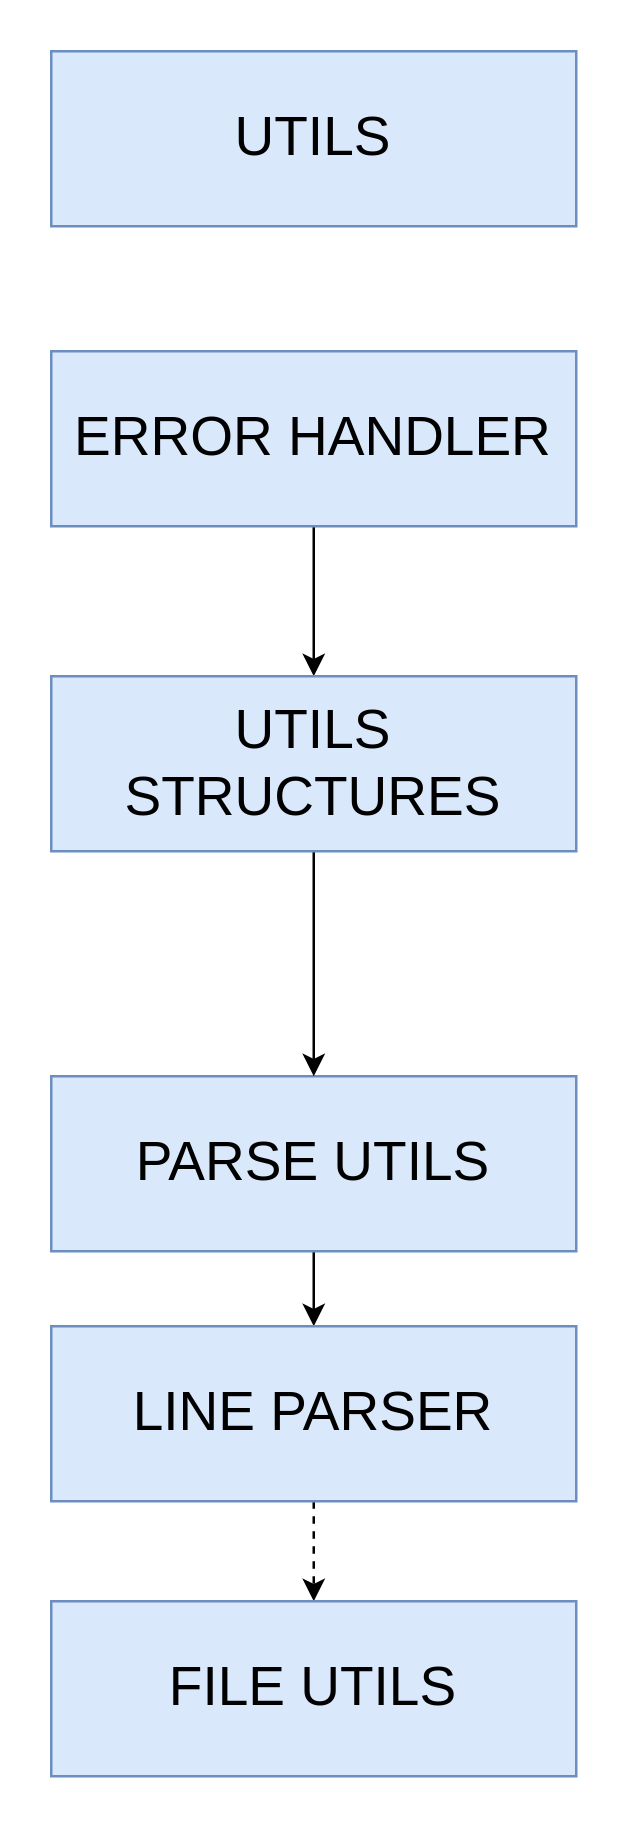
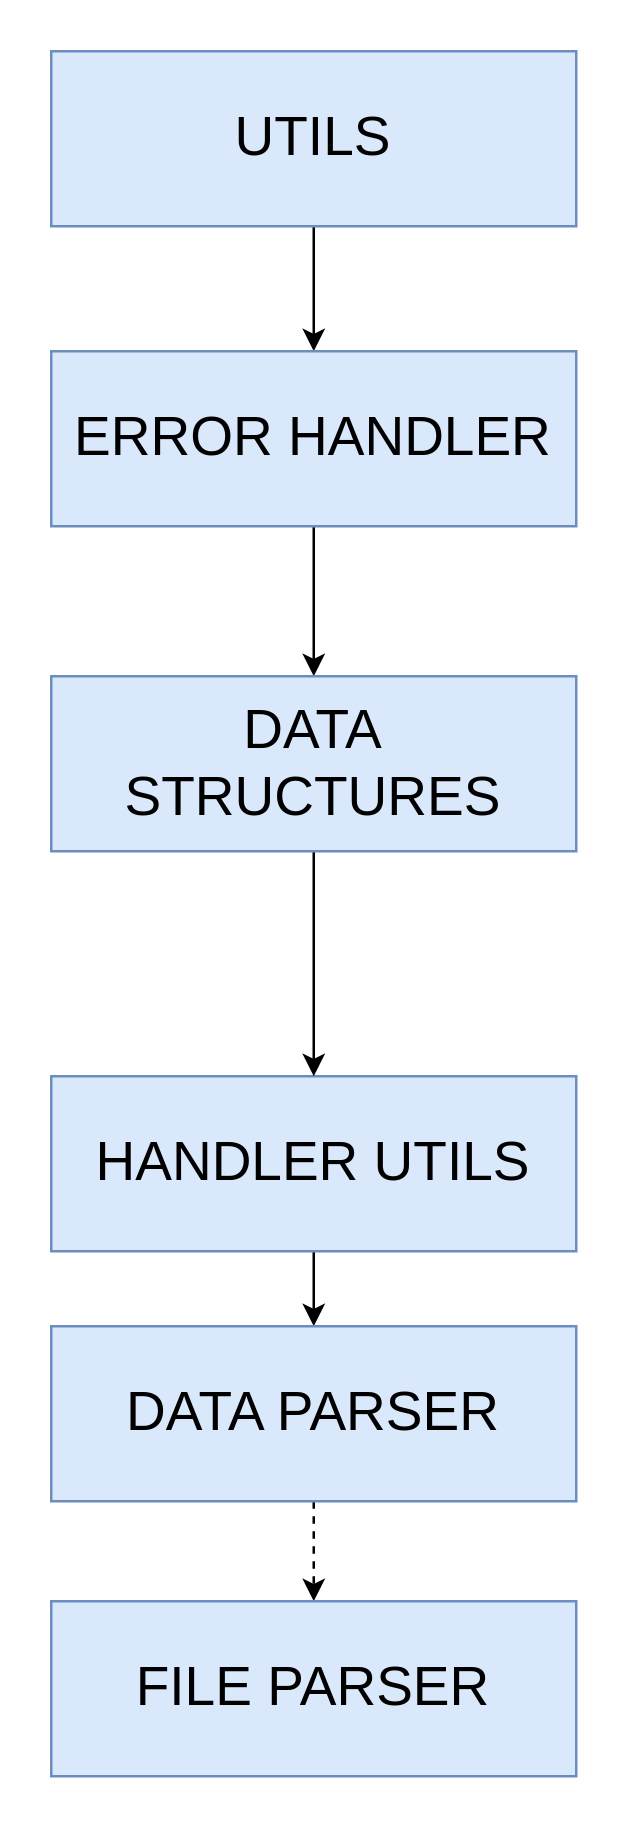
edge "UTILS" -> "ERROR HANDLER": added
node "UTILS STRUCTURES": label "UTILS STRUCTURES" -> "DATA STRUCTURES"
node "PARSE UTILS": label "PARSE UTILS" -> "HANDLER UTILS"
node "LINE PARSER": label "LINE PARSER" -> "DATA PARSER"
node "FILE UTILS": label "FILE UTILS" -> "FILE PARSER"
